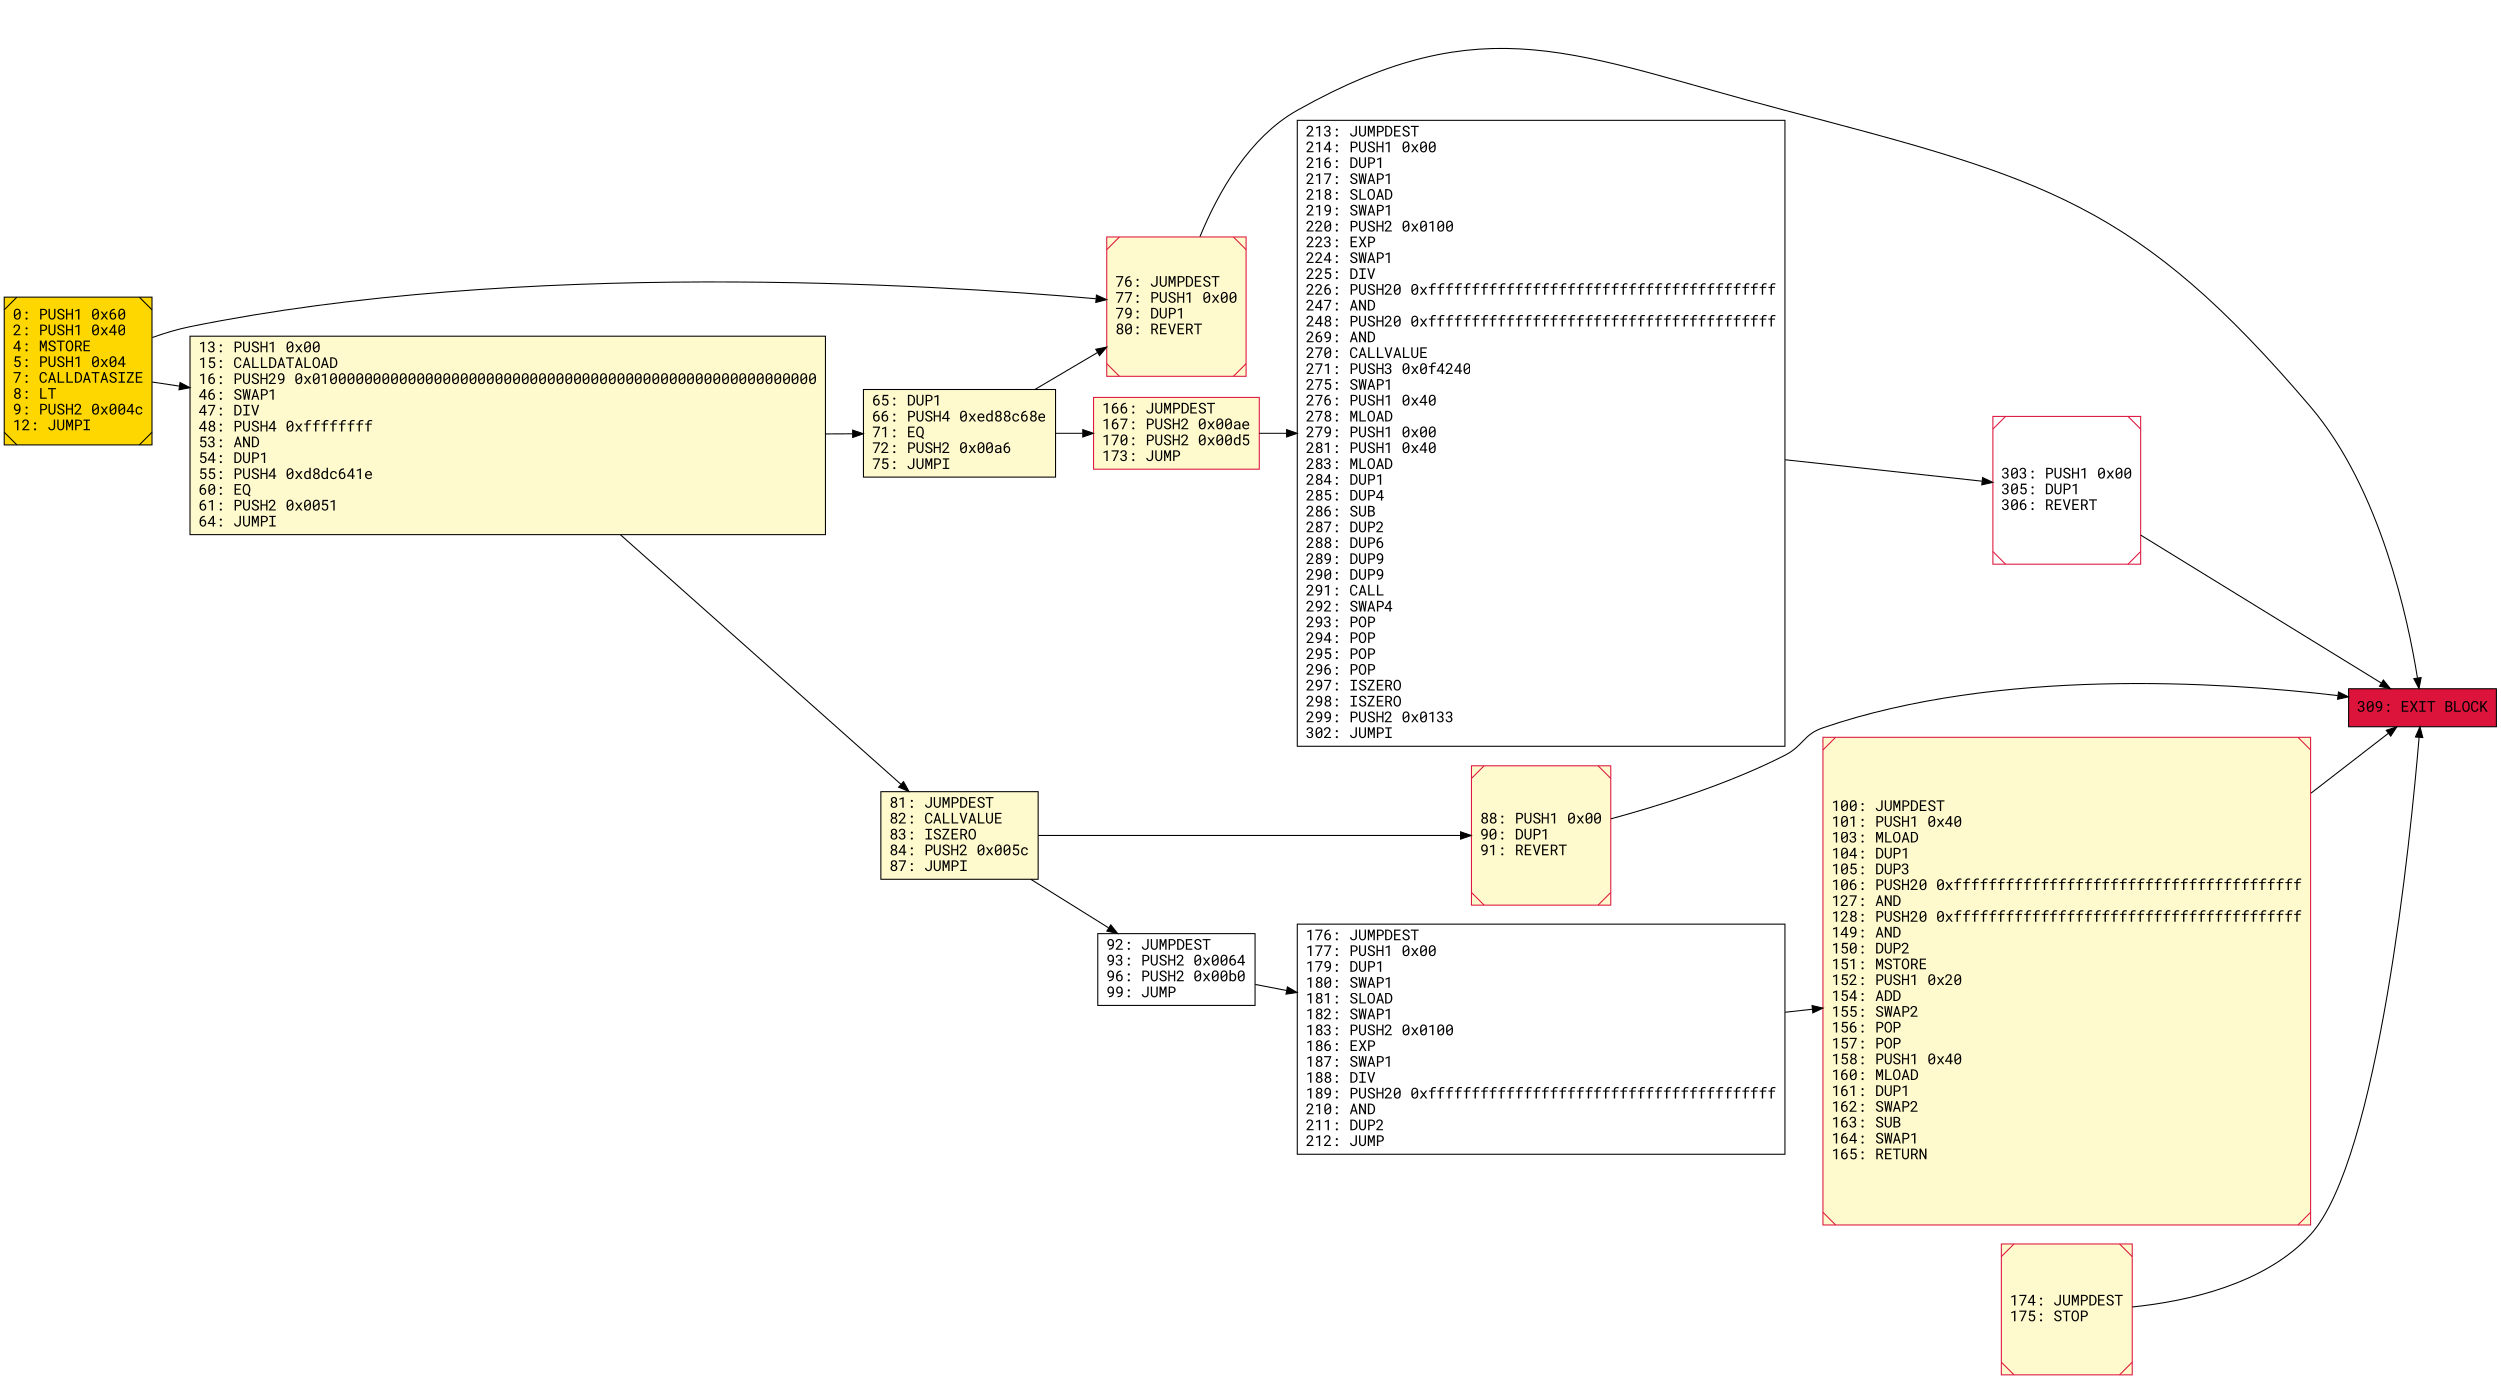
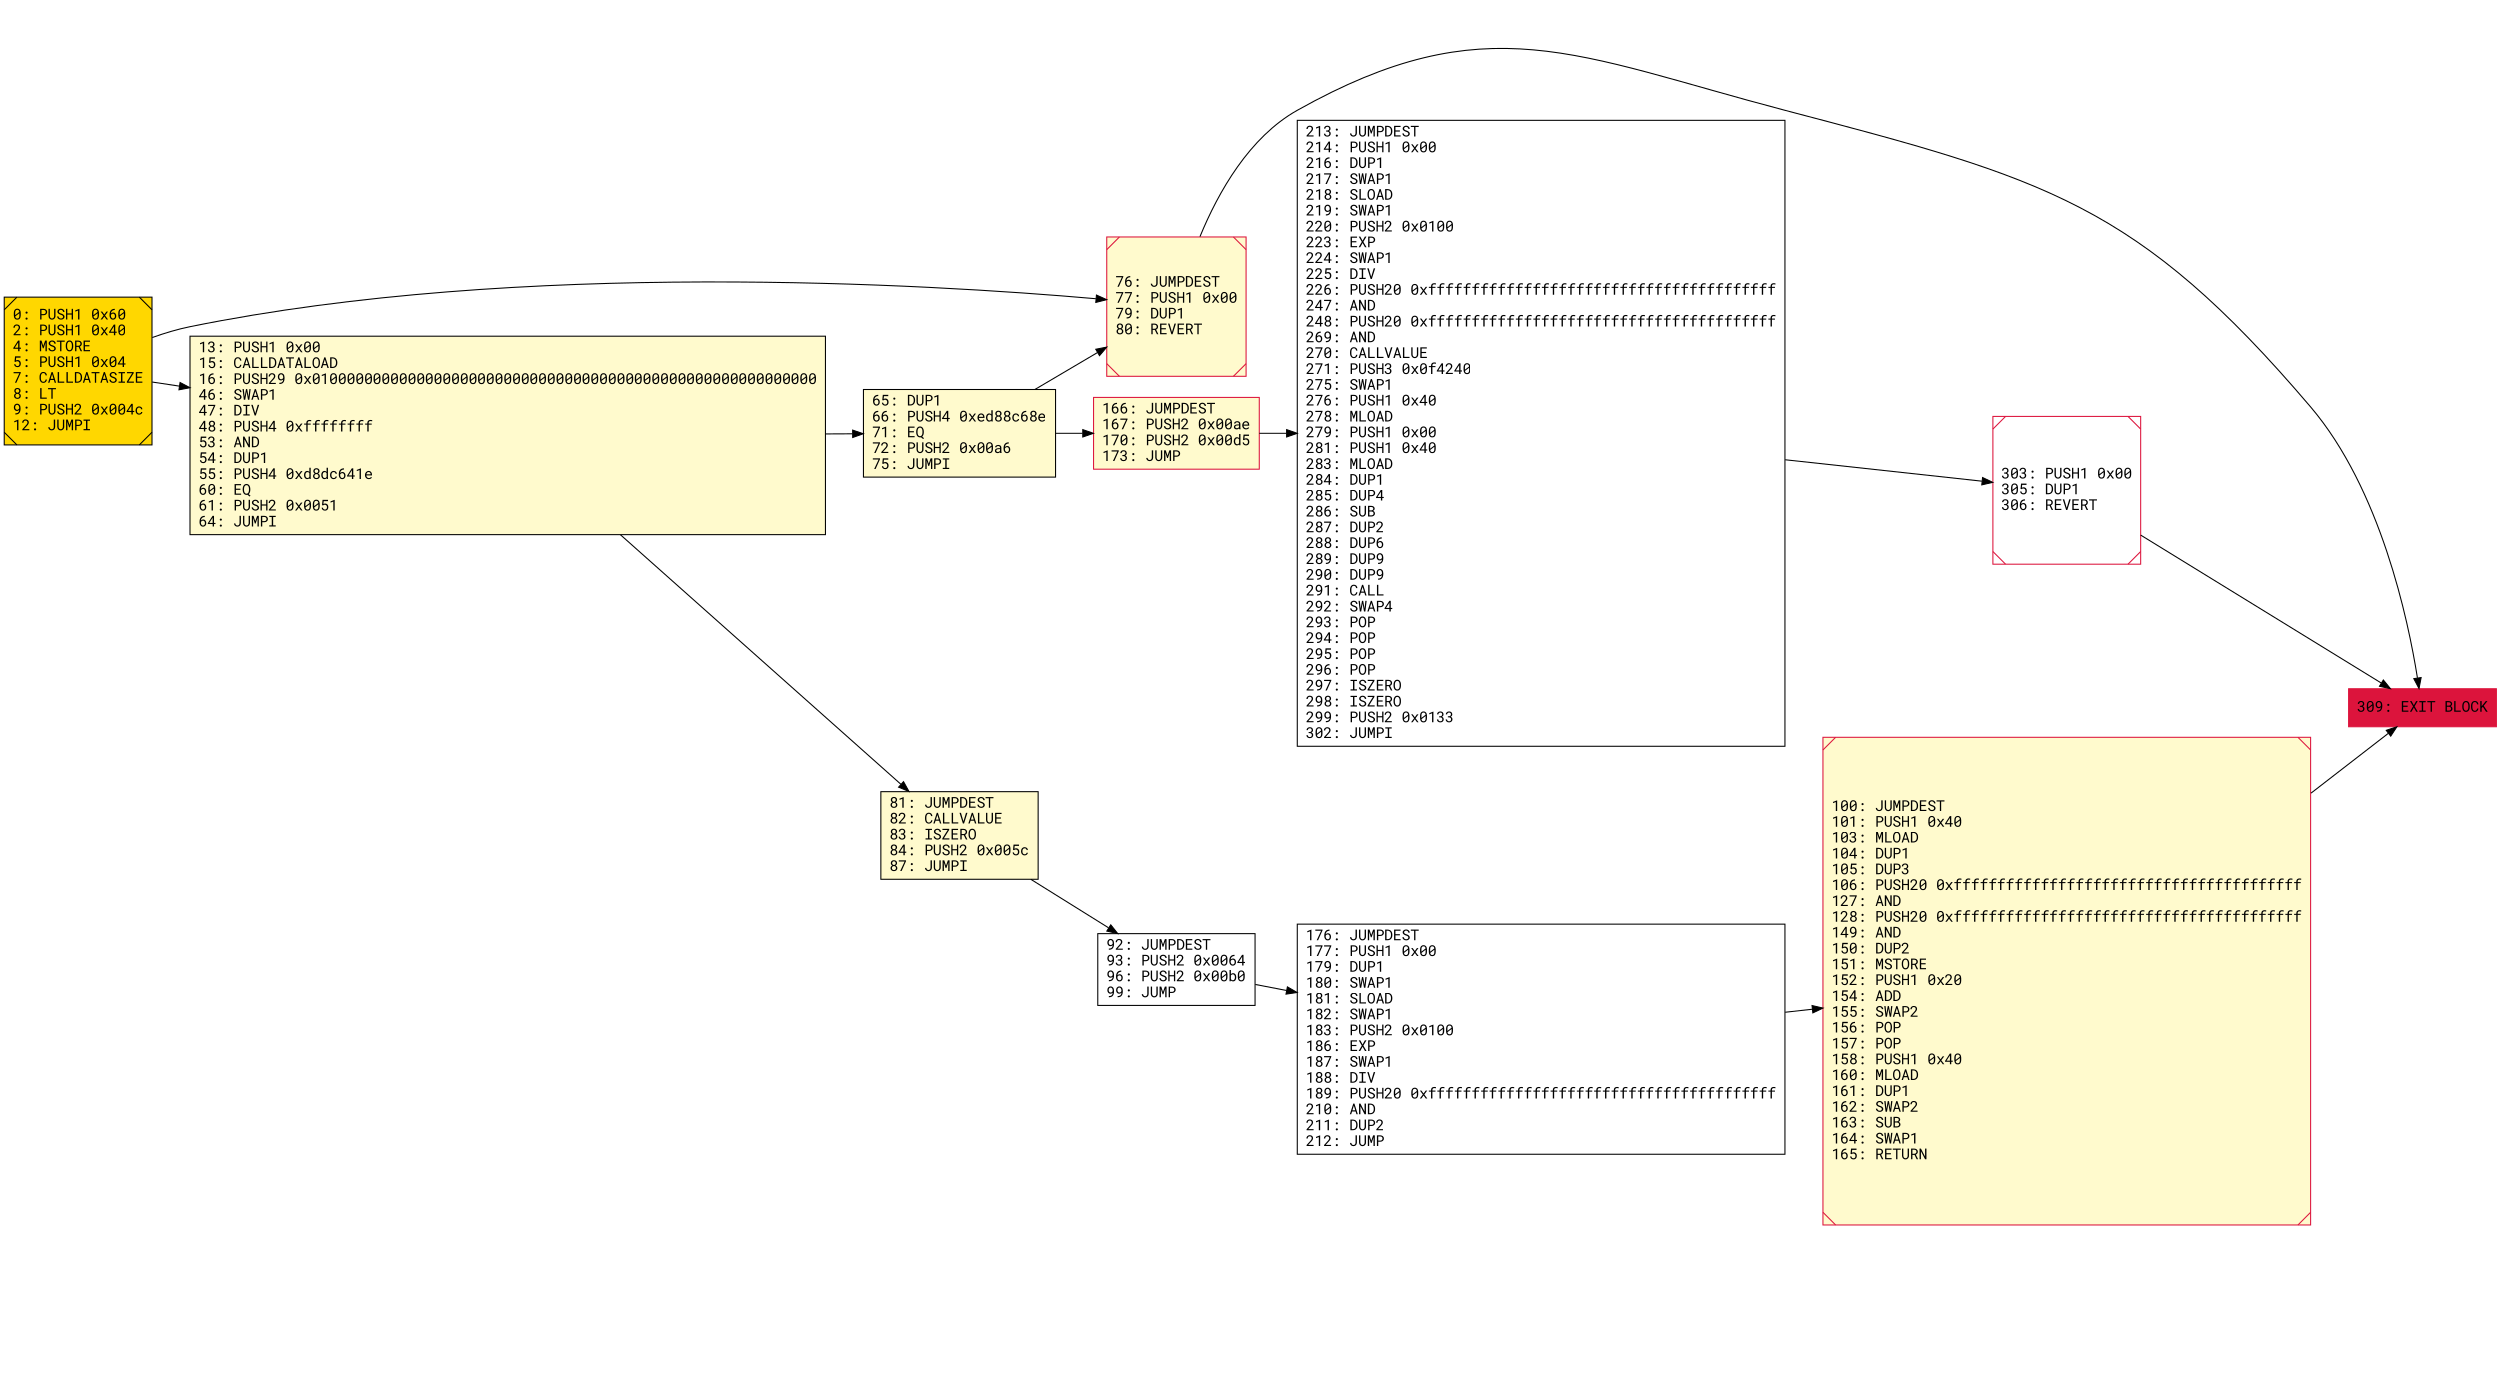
node "309: EXIT BLOCK": color black -> crimson
node "88: PUSH1 0x00 90: DUP1 91: REVERT": removed
node "174: JUMPDEST 175: STOP": removed
